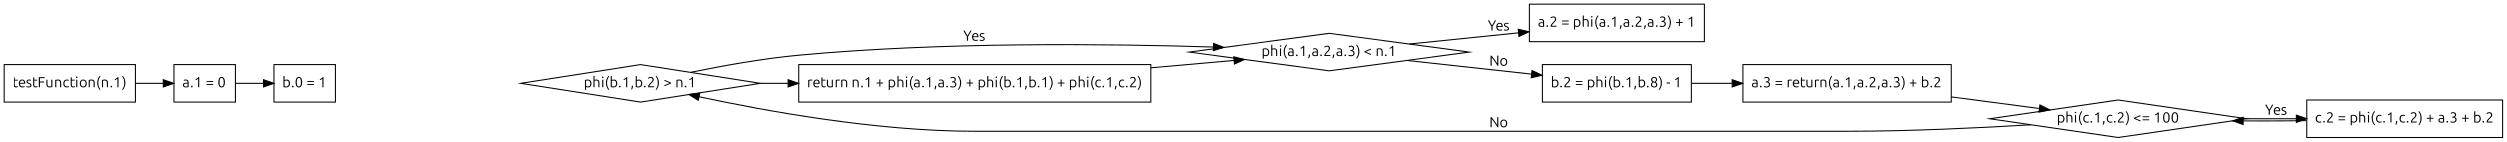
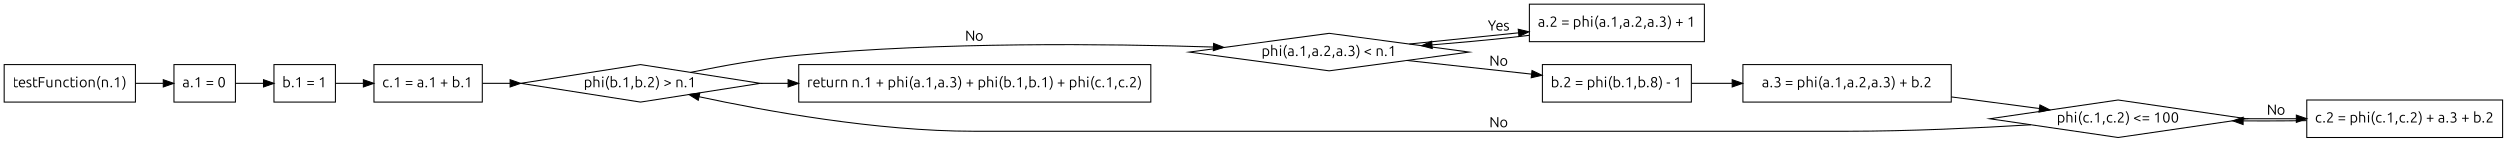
edge "phi(b.1,b.2) > n.1" -> "phi(a.1,a.2,a.3) < n.1": label "Yes" -> "No"
edge "return n.1 + phi(a.1,a.3) + phi(b.1,b.1) + phi(c.1,c.2)" -> "phi(a.1,a.2,a.3) < n.1": now "a.2 = phi(a.1,a.2,a.3) + 1" -> "phi(a.1,a.2,a.3) < n.1"
node "b.0 = 1": label "b.0 = 1" -> "b.1 = 1"
node "c.1 = a.1 + b.1": added
node "a.3 = return(a.1,a.2,a.3) + b.2": label "a.3 = return(a.1,a.2,a.3) + b.2" -> "a.3 = phi(a.1,a.2,a.3) + b.2"
edge "phi(c.1,c.2) <= 100" -> "c.2 = phi(c.1,c.2) + a.3 + b.2": label "Yes" -> "No"
